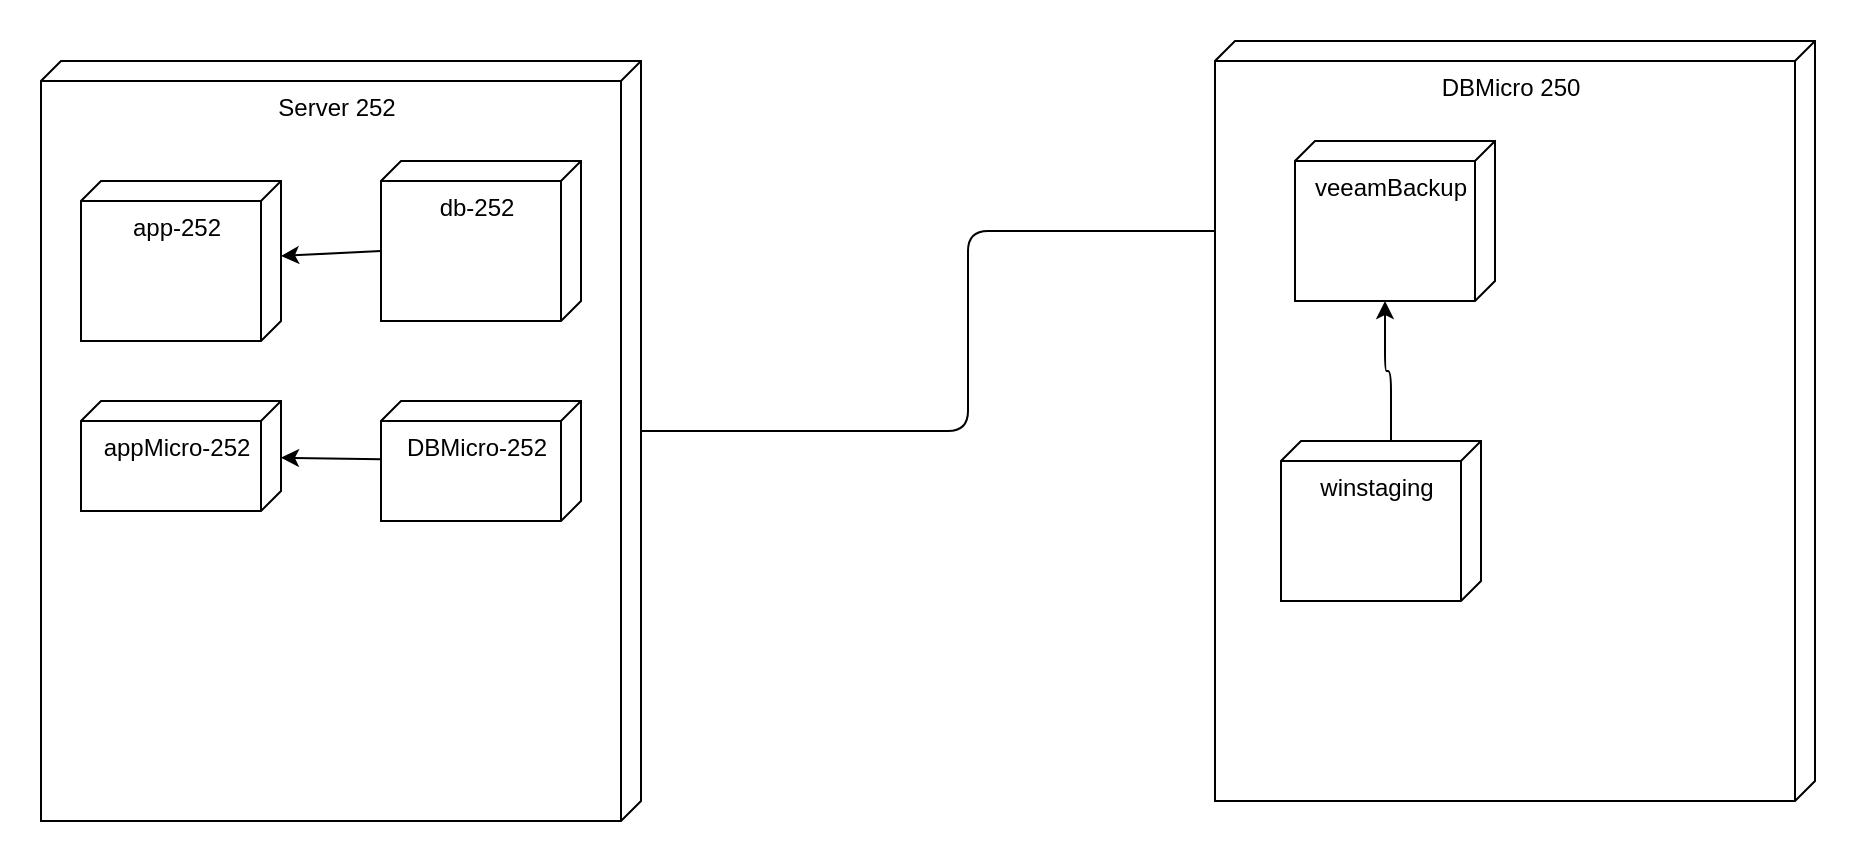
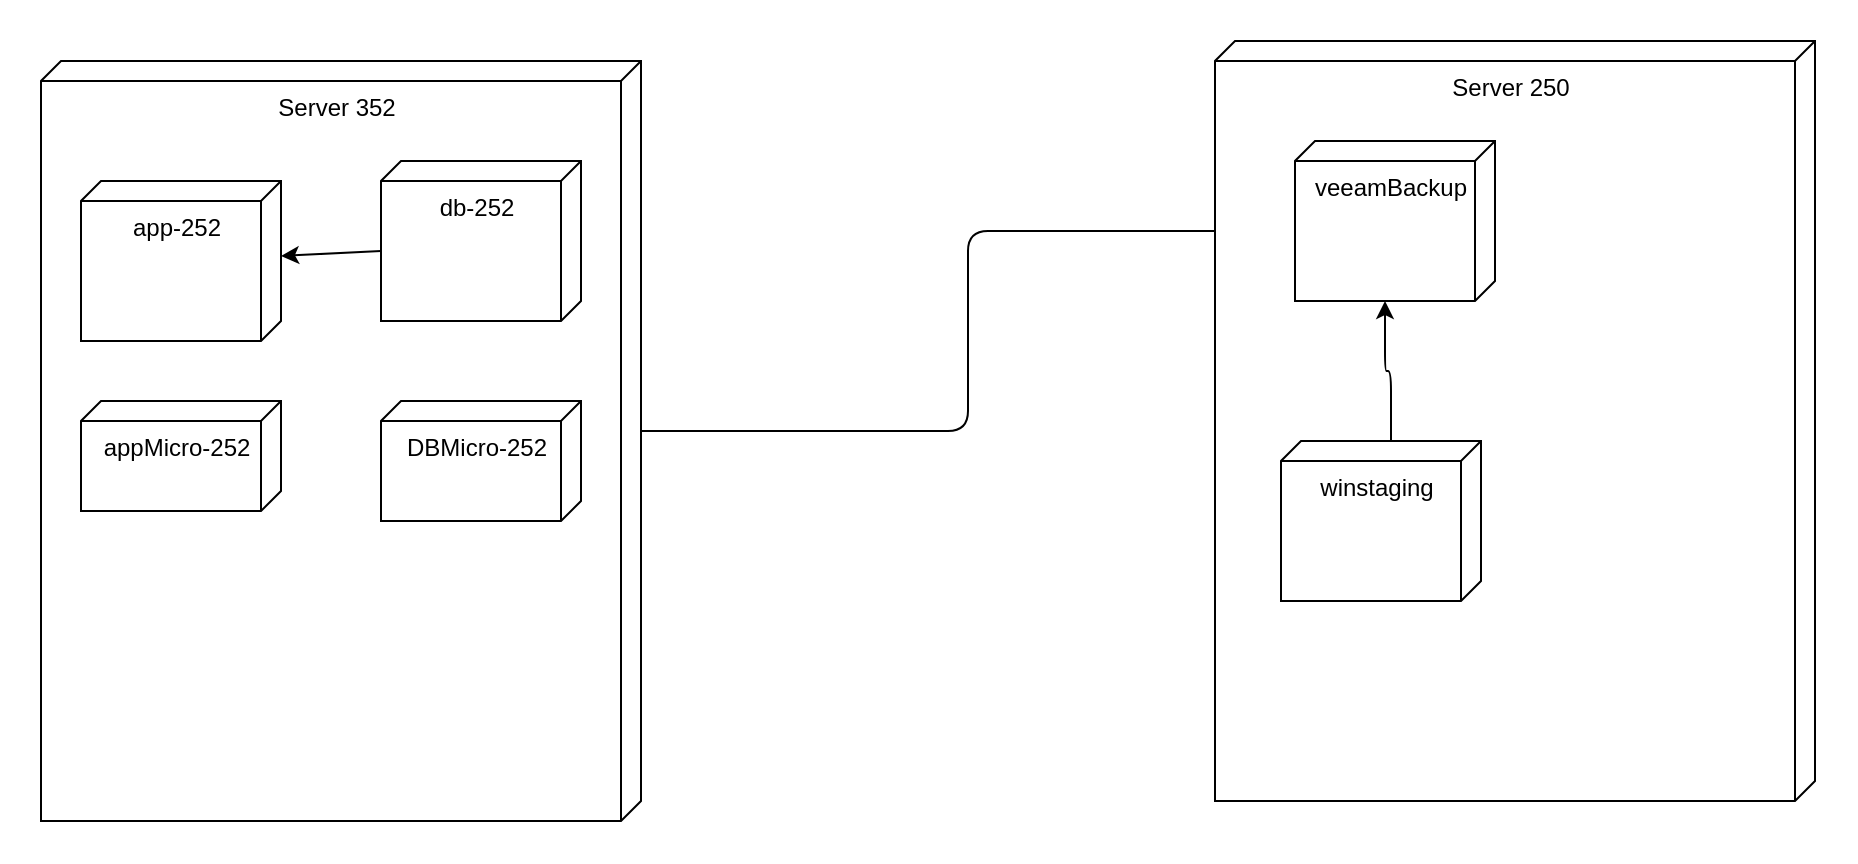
node "DBMicro 250": label "DBMicro 250" -> "Server 250"
node "Server 252": label "Server 252" -> "Server 352"
edge "DBMicro-252" -> "appMicro-252": removed
